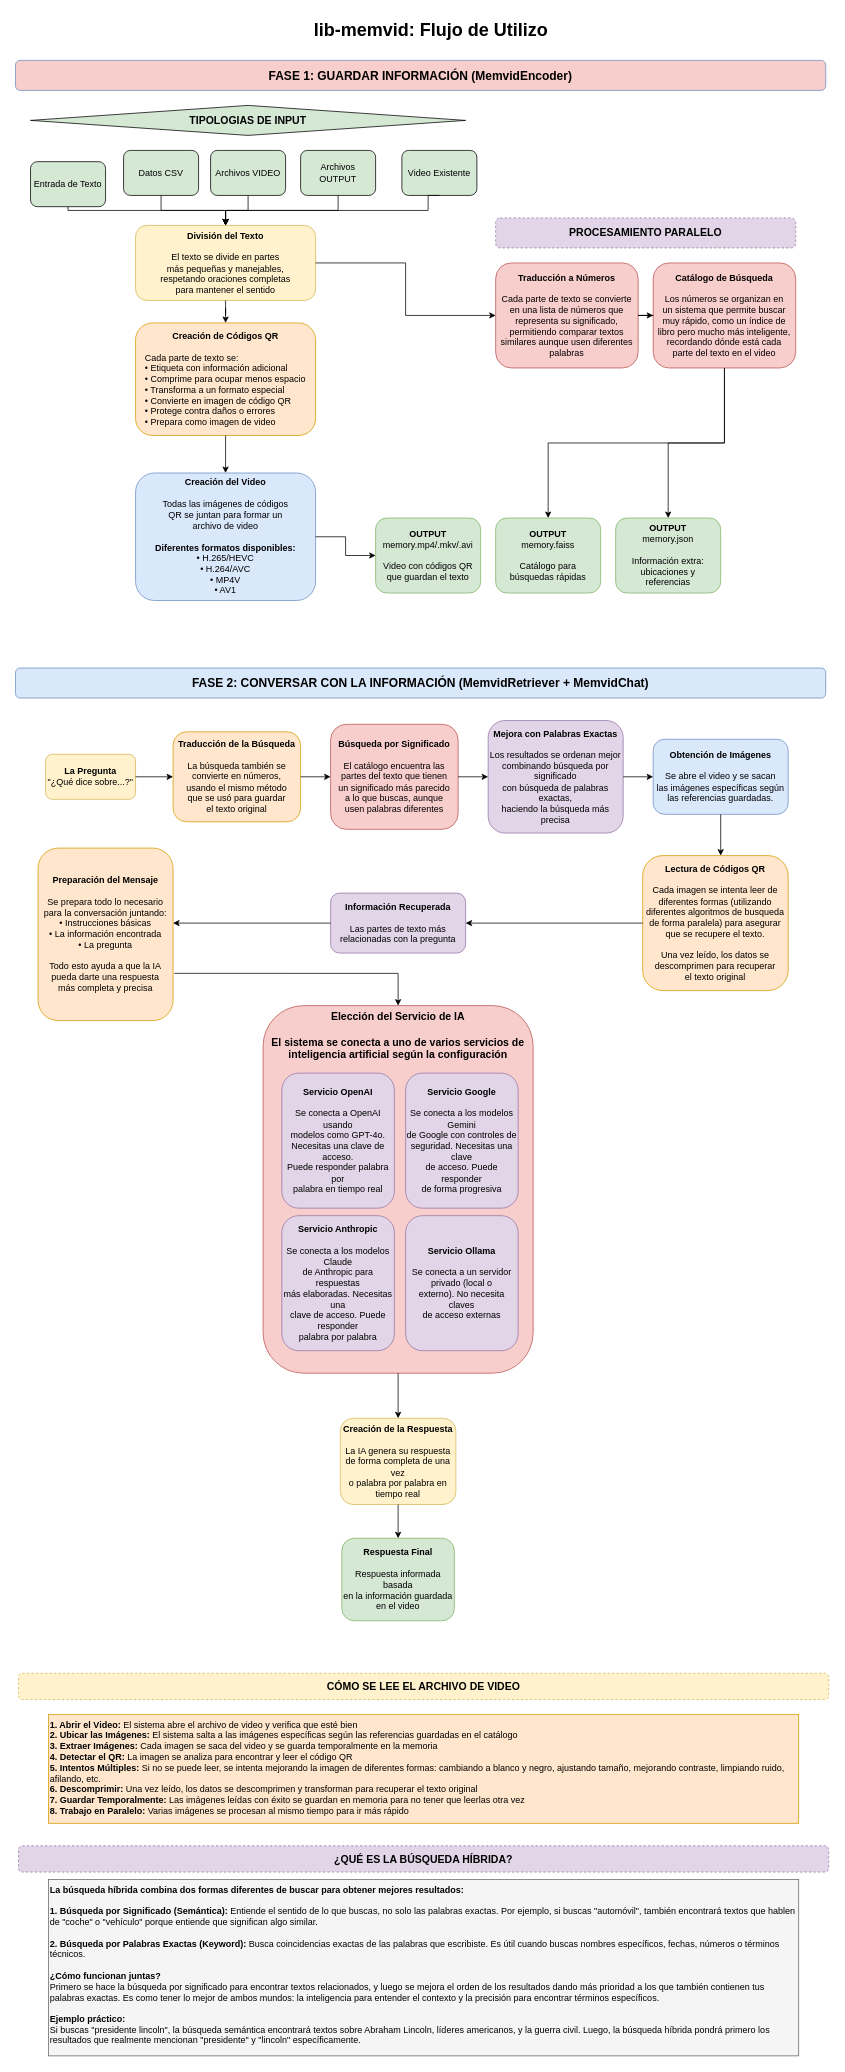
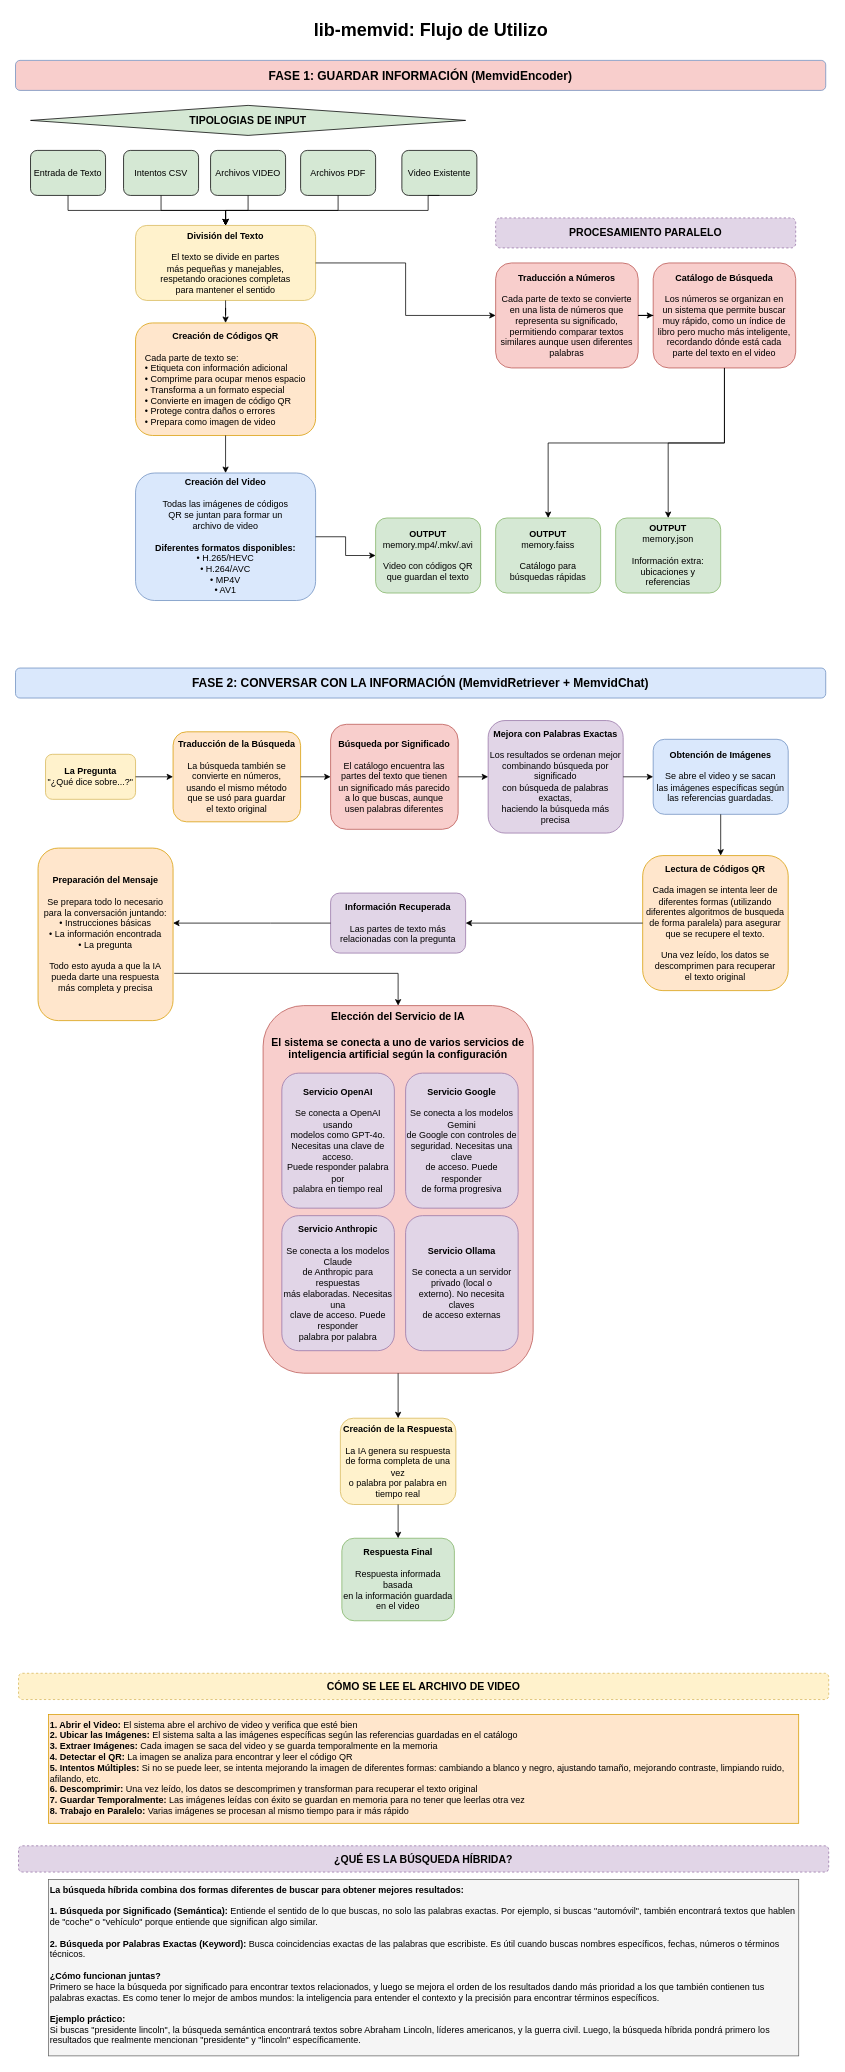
node "Datos CSV": label "Datos CSV" -> "Intentos CSV"
node "Archivos OUTPUT": label "Archivos OUTPUT" -> "Archivos PDF"
node "Entrada de Texto": moved (68, 184) -> (68, 173)
